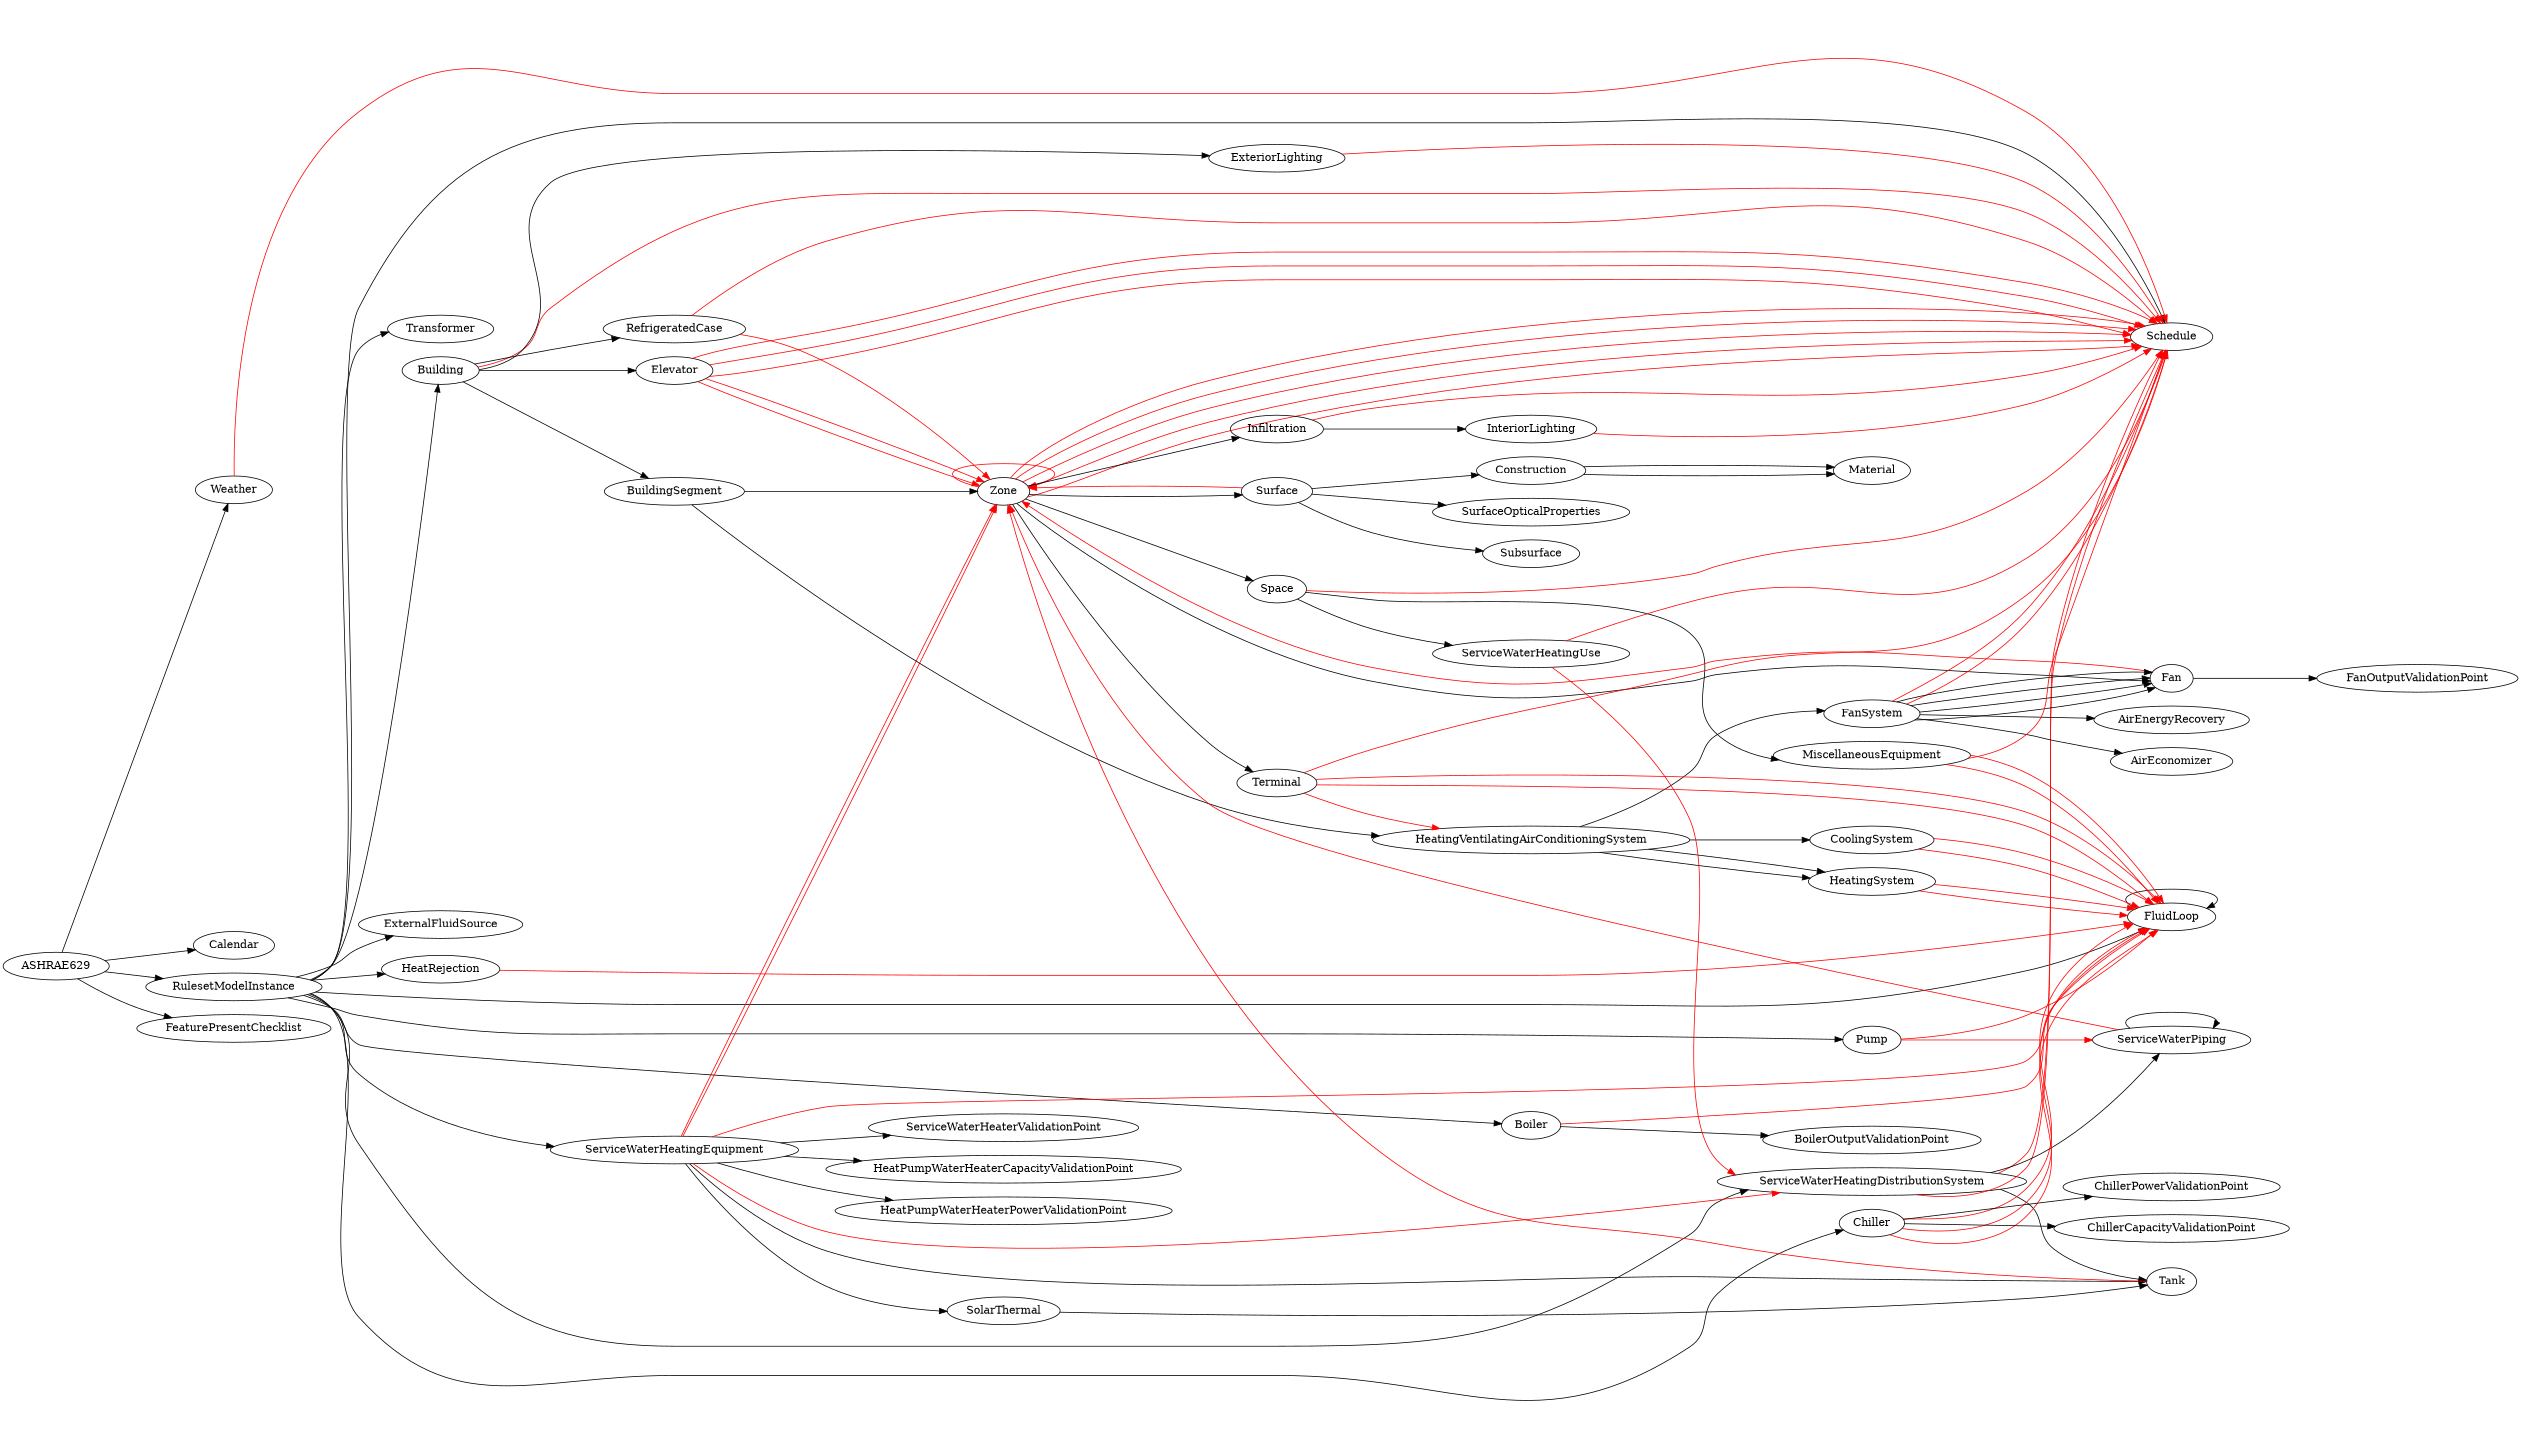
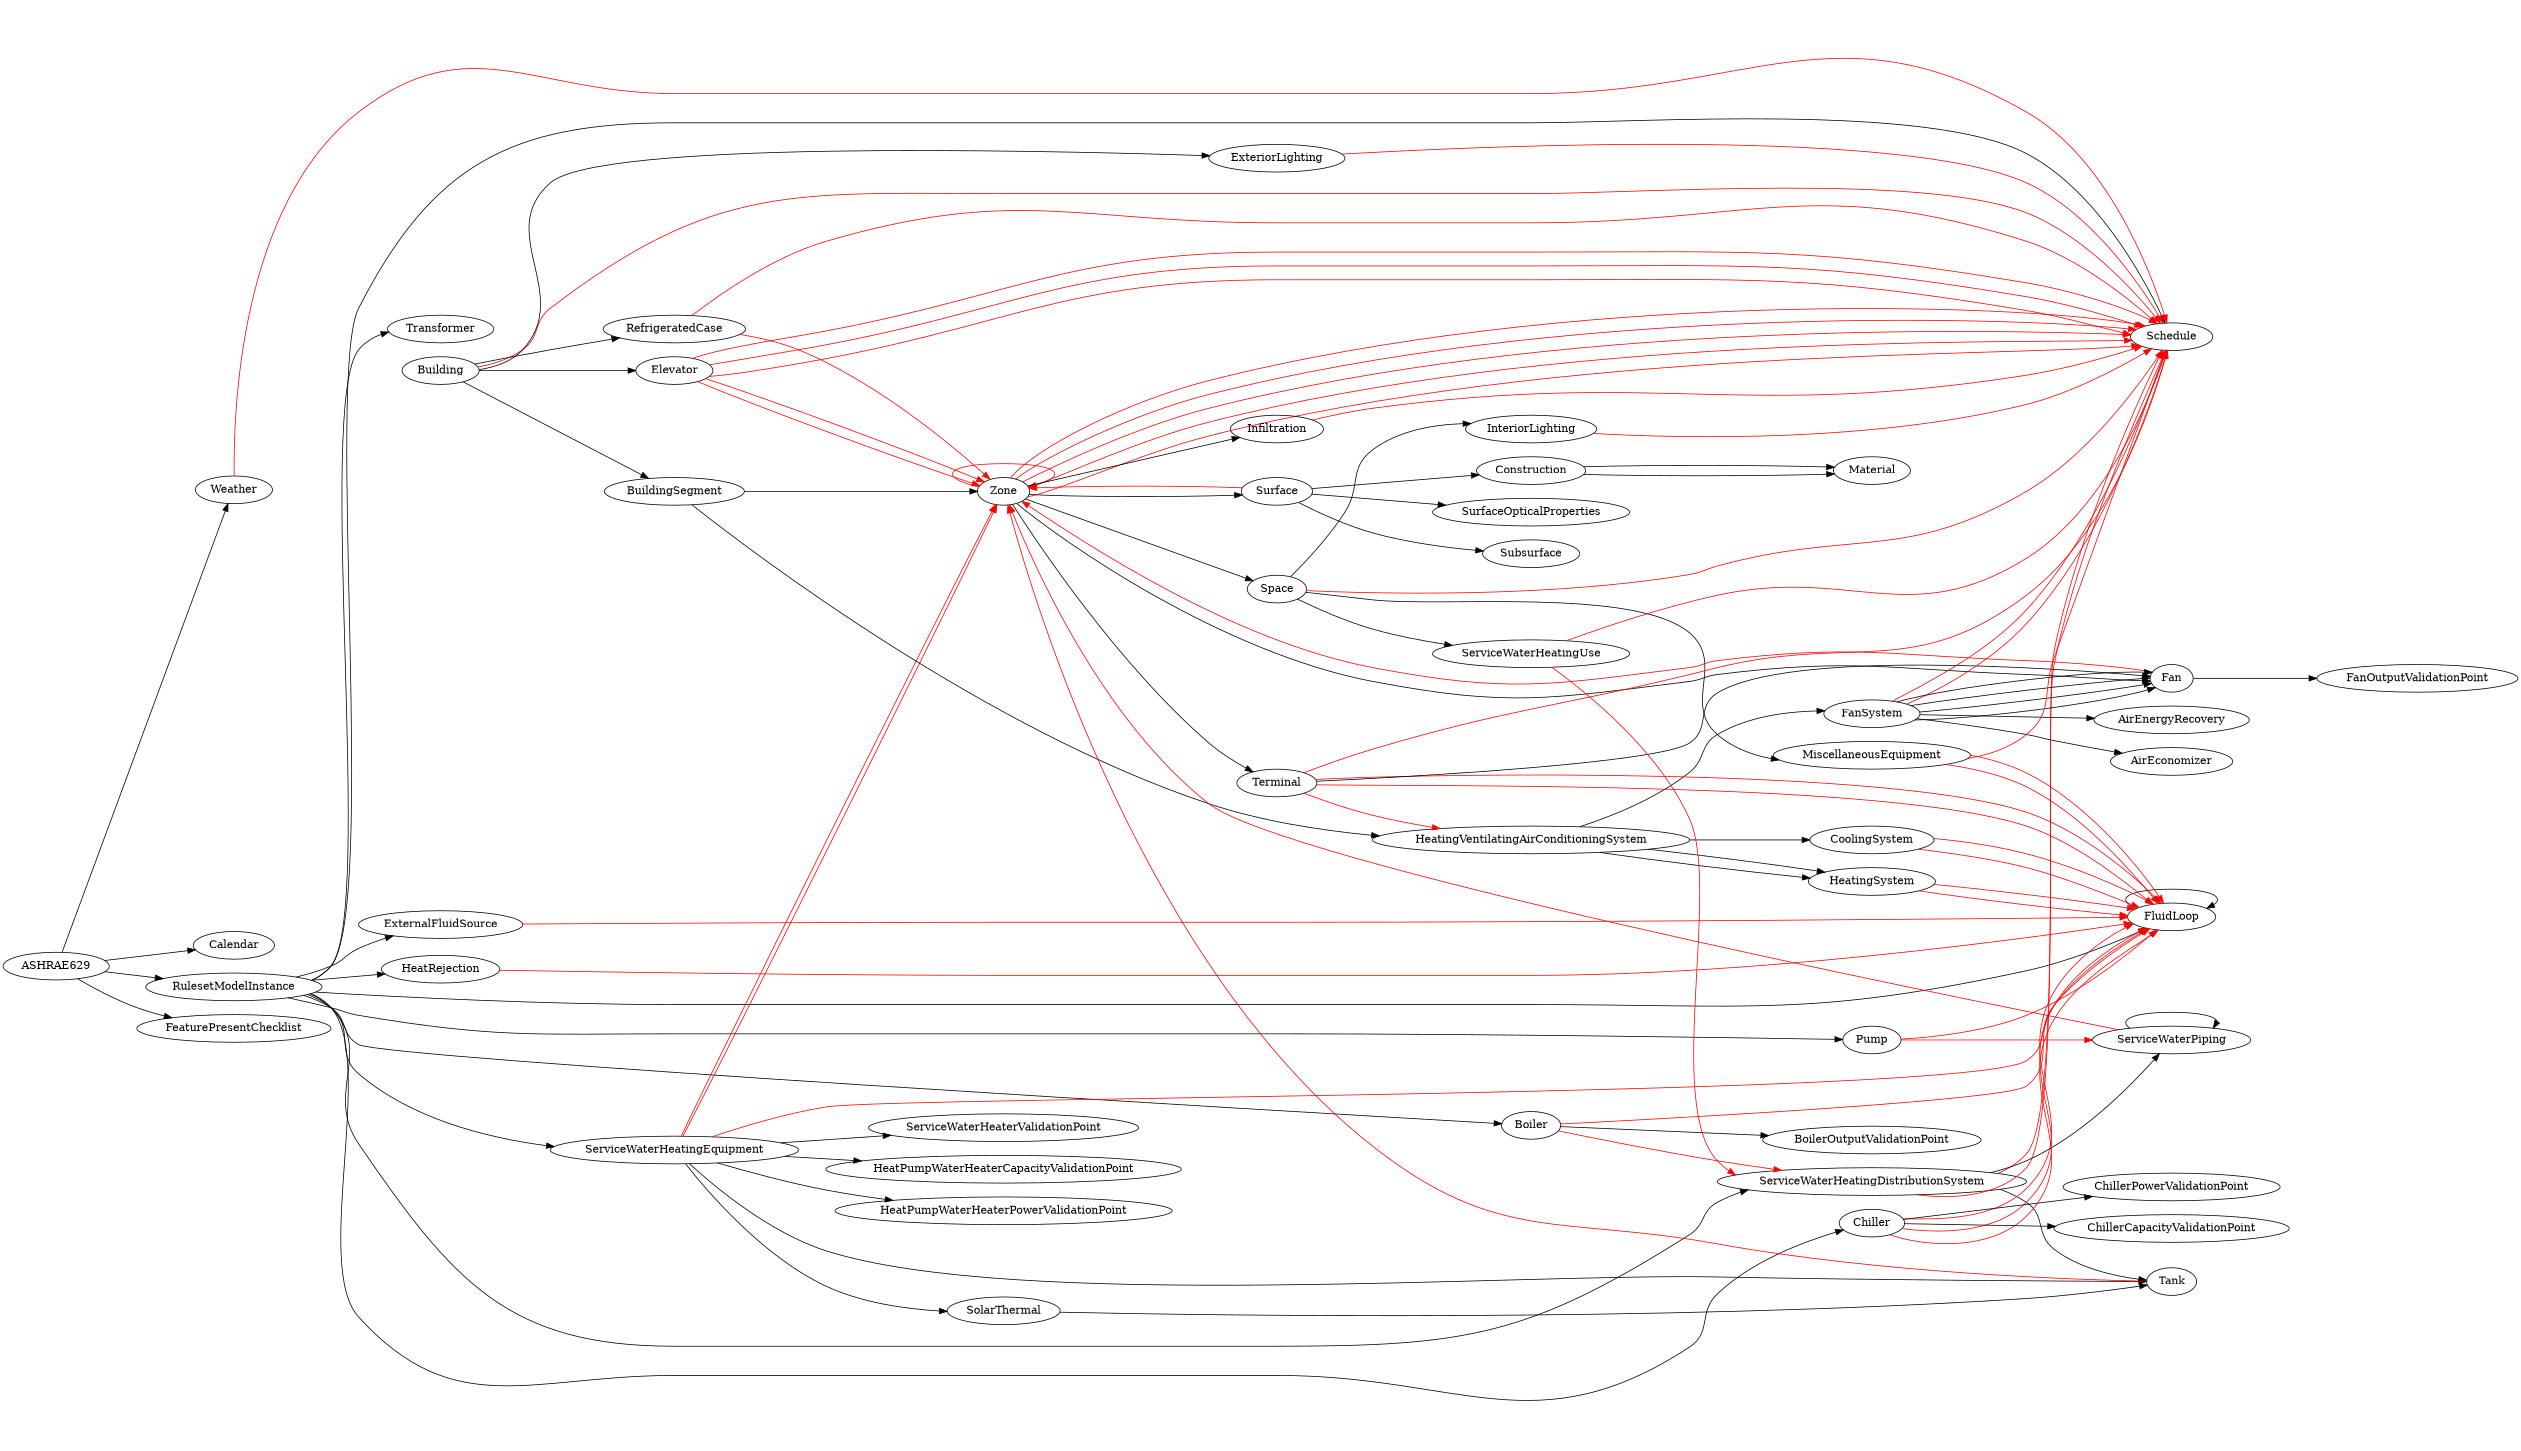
edge "Infiltration" -> "InteriorLighting": now "Space" -> "InteriorLighting"
edge "RulesetModelInstance" -> "Building": removed
edge "Terminal" -> "Fan": added
edge "ExternalFluidSource" -> "FluidLoop": added
edge "ServiceWaterHeatingEquipment" -> "ServiceWaterHeatingDistributionSystem": now "Boiler" -> "ServiceWaterHeatingDistributionSystem"
